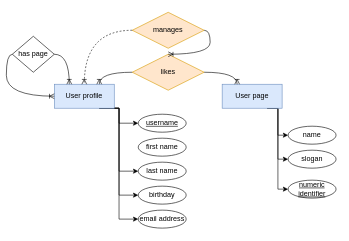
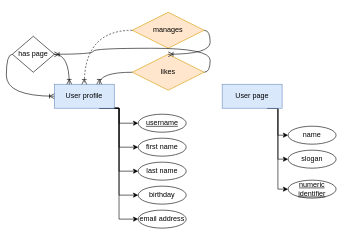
edge "likes" -> "User page": now "likes" -> "has page"
edge "User profile" -> "first name": added
